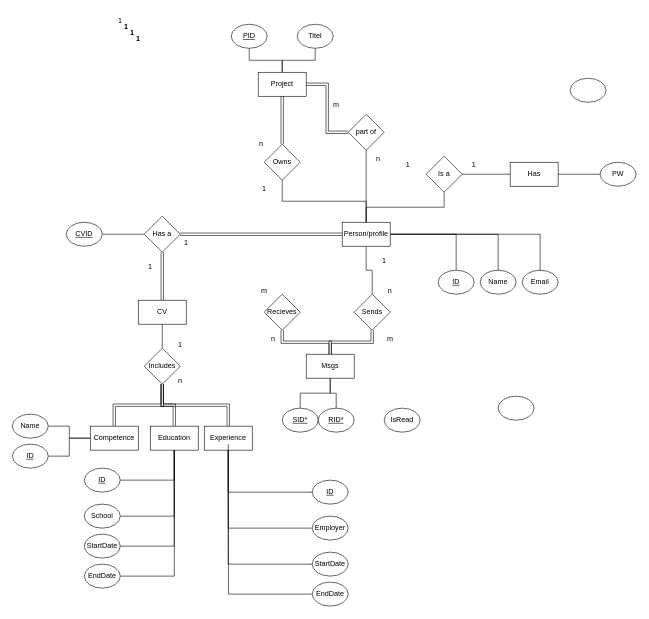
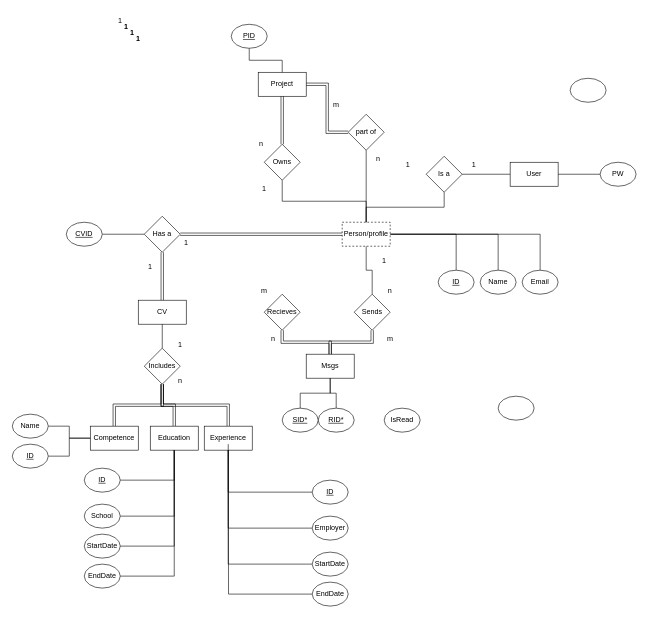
node "Titel": removed
edge "Titel" -- "Project": removed
node "Has": label "Has" -> "User"
node "Person/profile": style solid -> dashed
